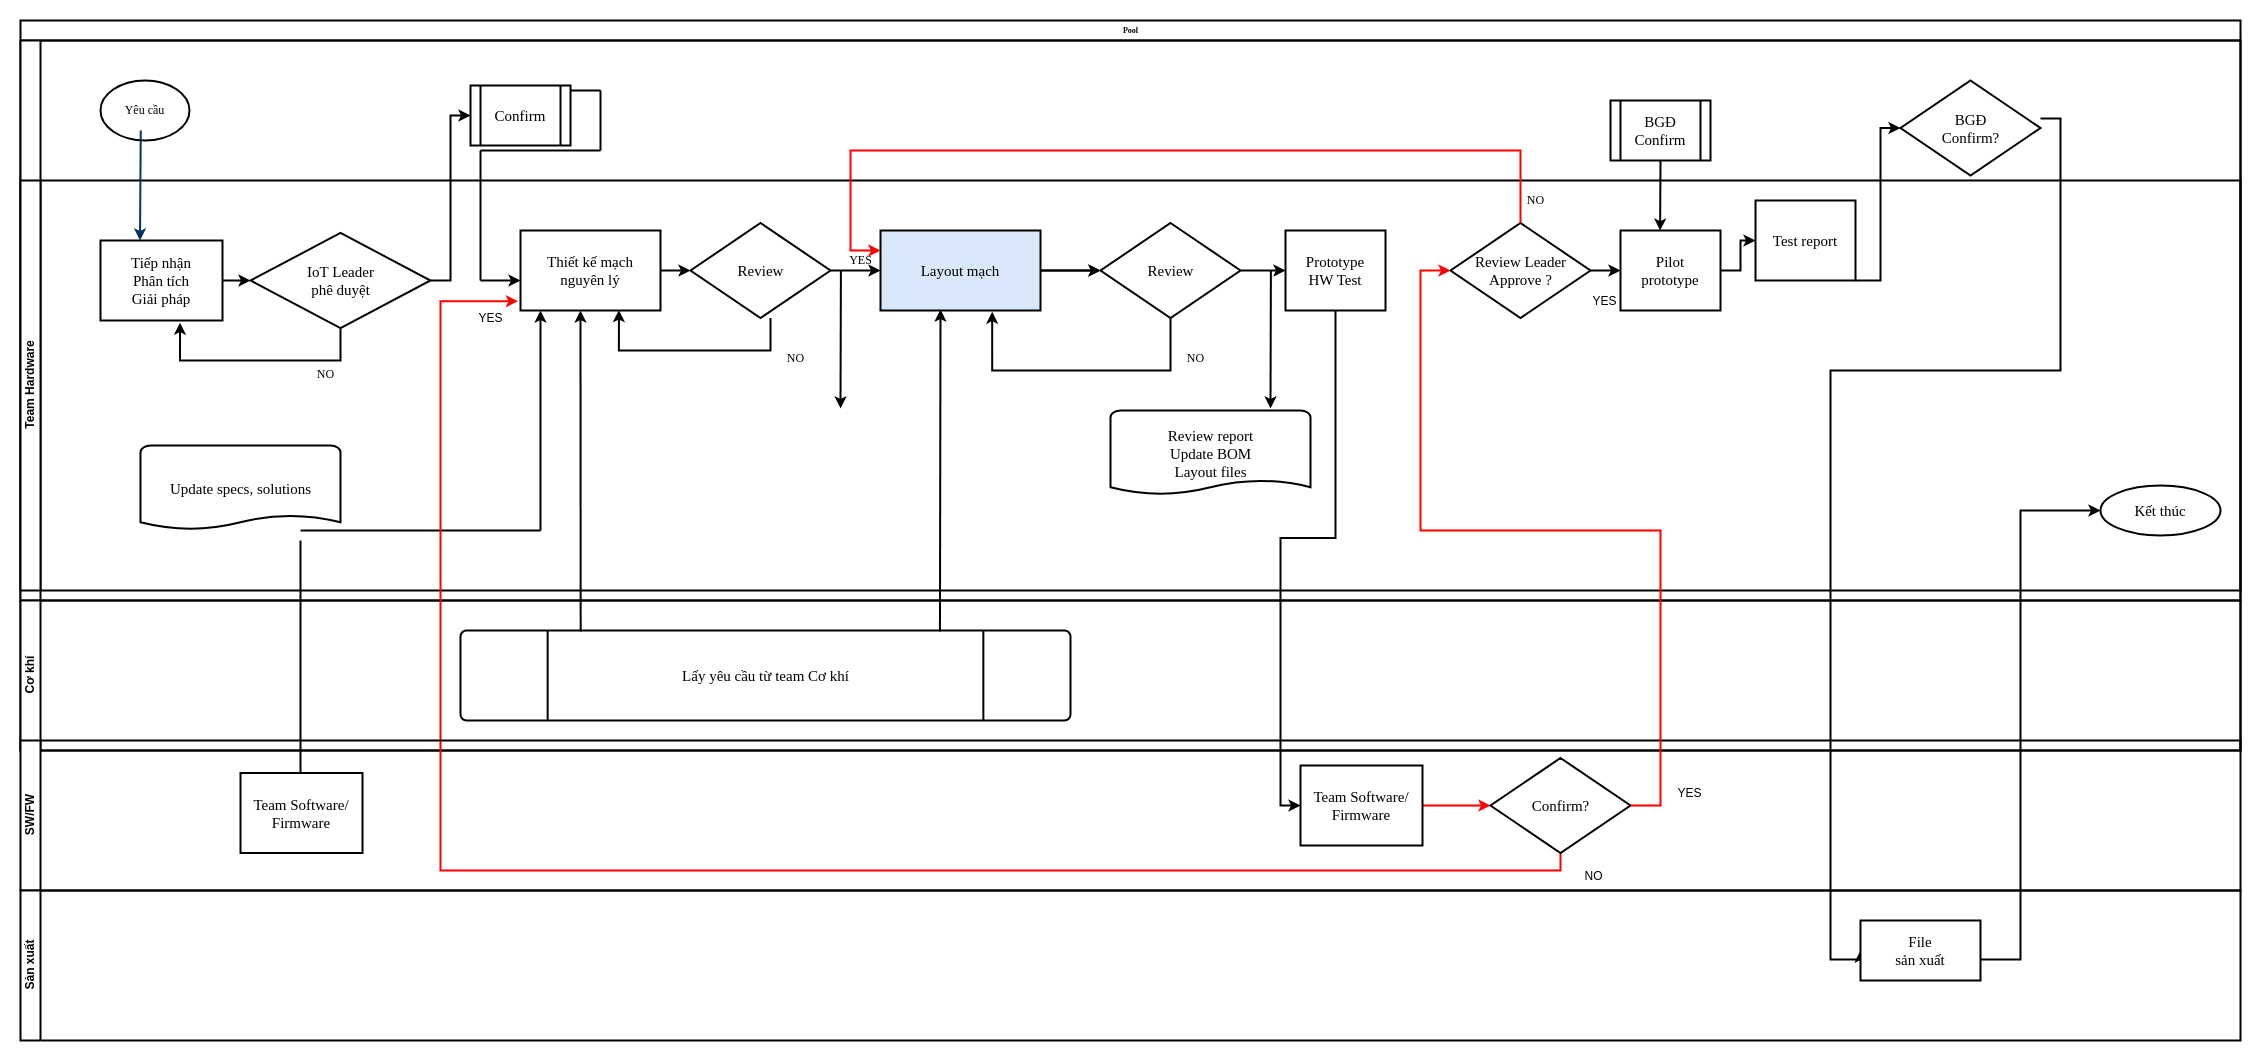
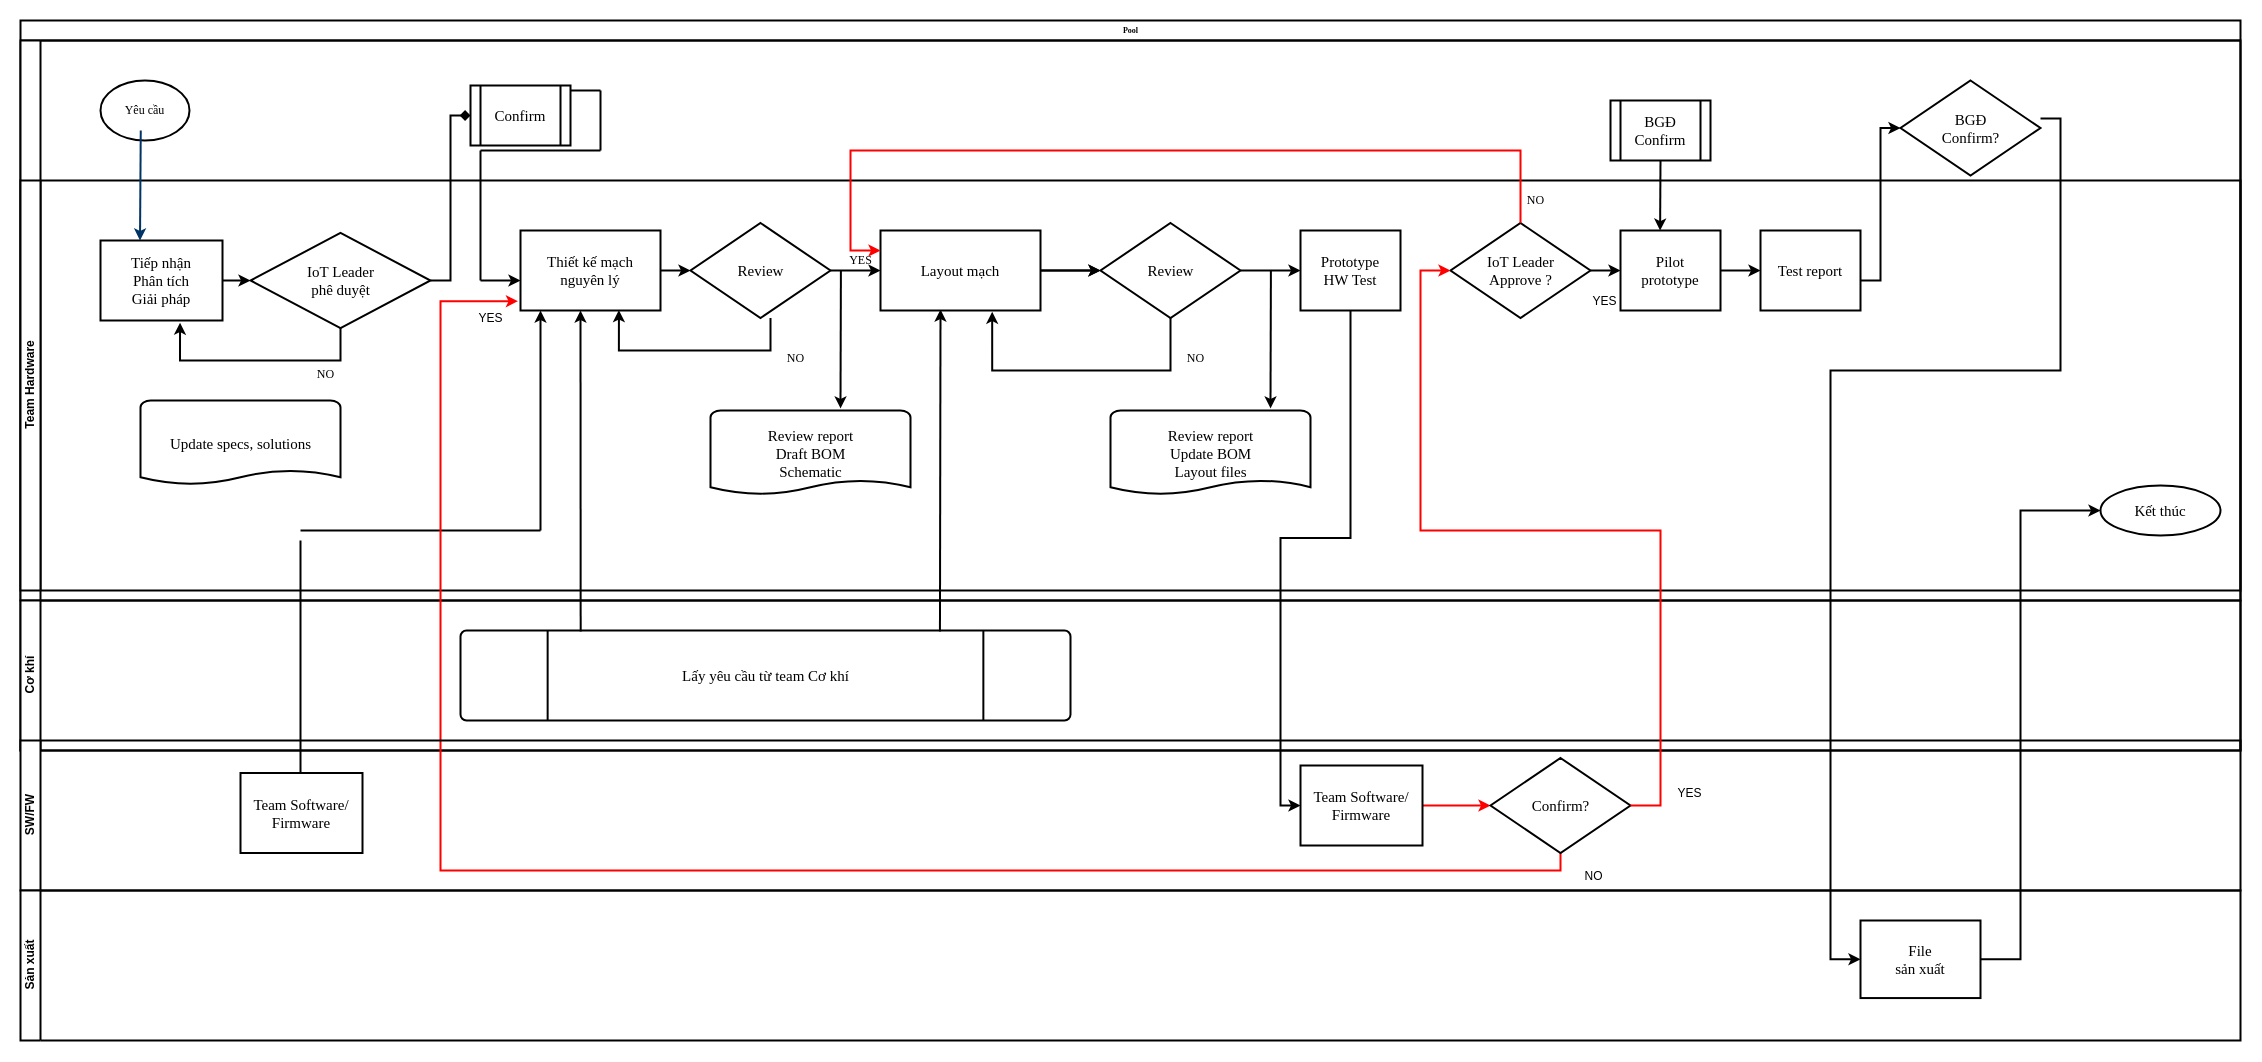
edge "IoT Leaderphê duyệt" -> "Confirm": arrowhead classic -> diamond
node "Test report": moved (1806, 241) -> (1811, 271)
node "Layout mạch": fillcolor #dae8fc -> #ffffff
node "PrototypeHW Test": moved (1336, 271) -> (1351, 271)
node "Review Leader Approve ?": label "Review Leader Approve ?" -> "IoT Leader Approve ?"
node "Review reportDraft BOMSchematic": added
node "Update specs, solutions": moved (241, 488) -> (241, 443)
node "File sản xuất": size 120x60 -> 120x78
